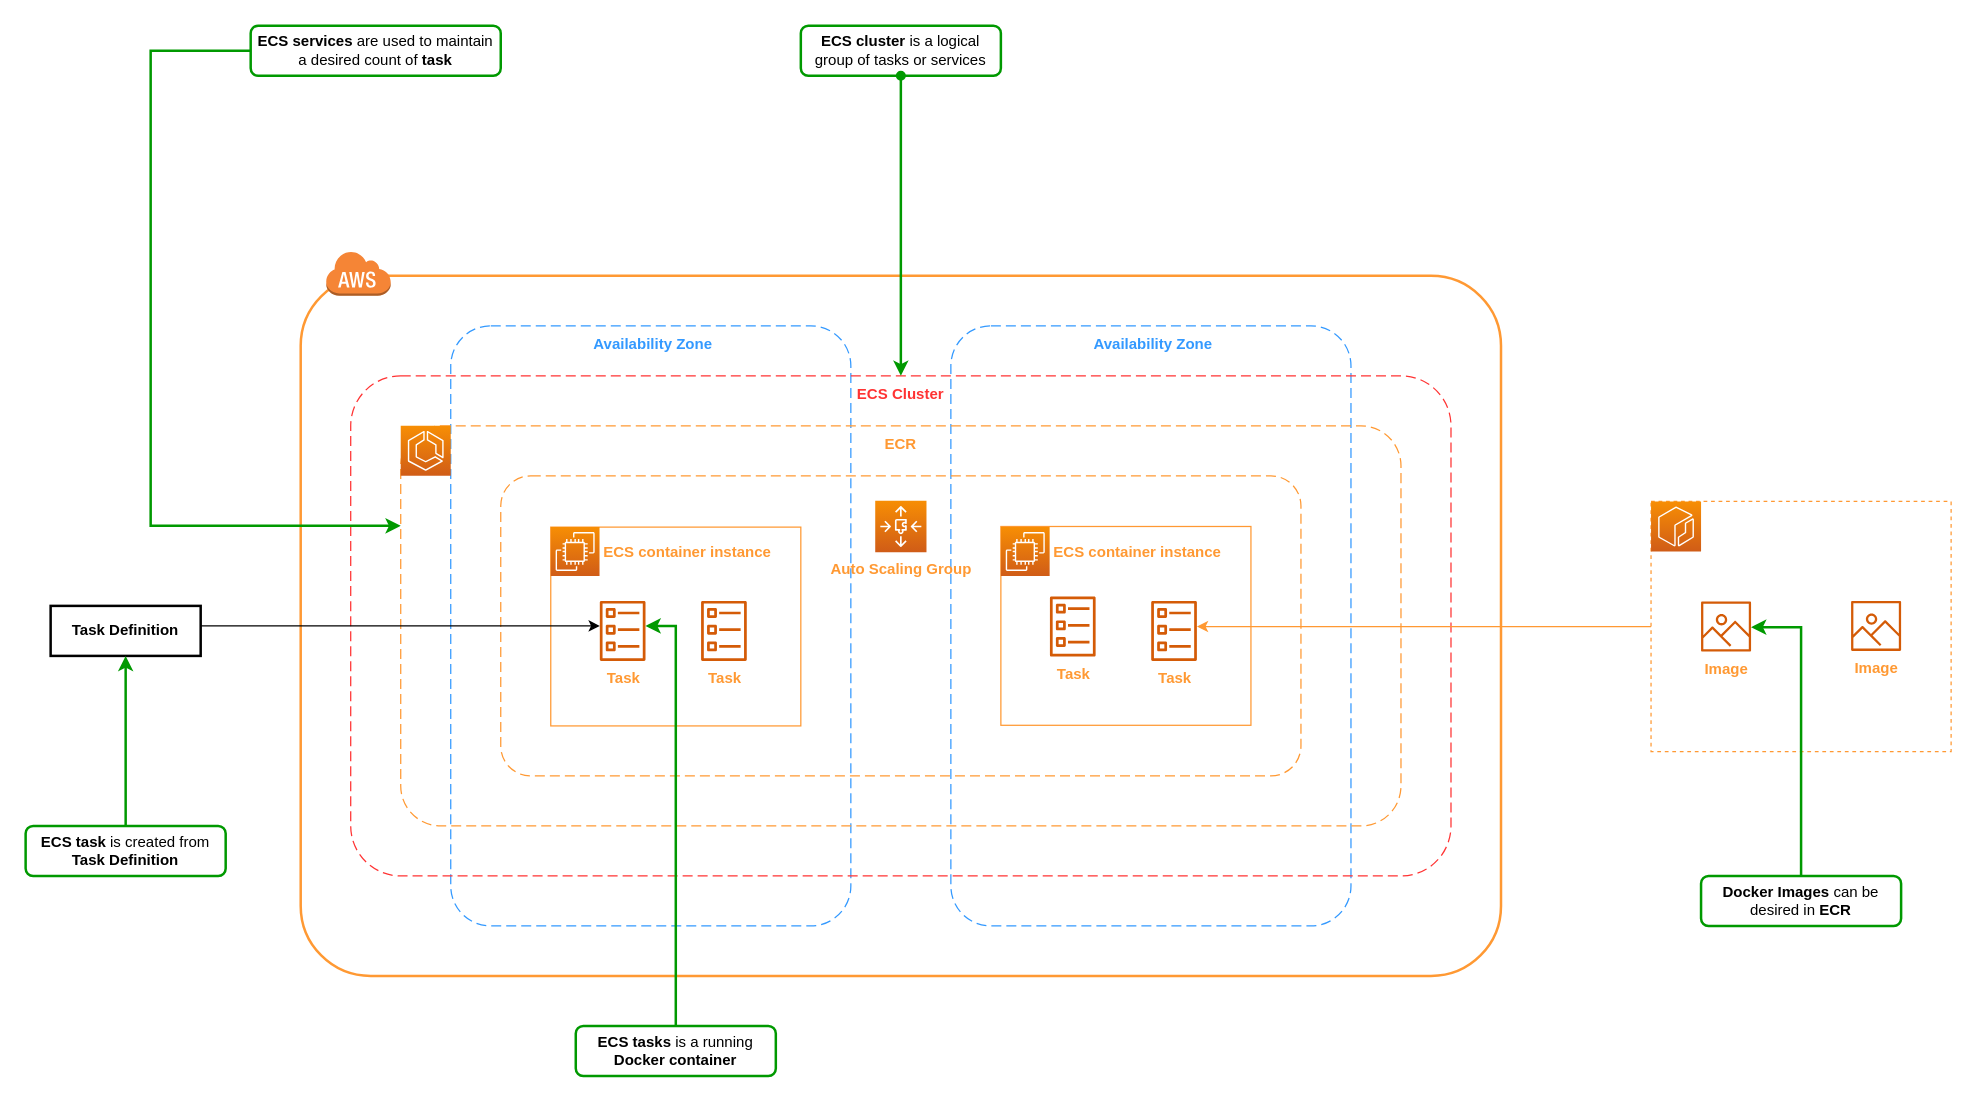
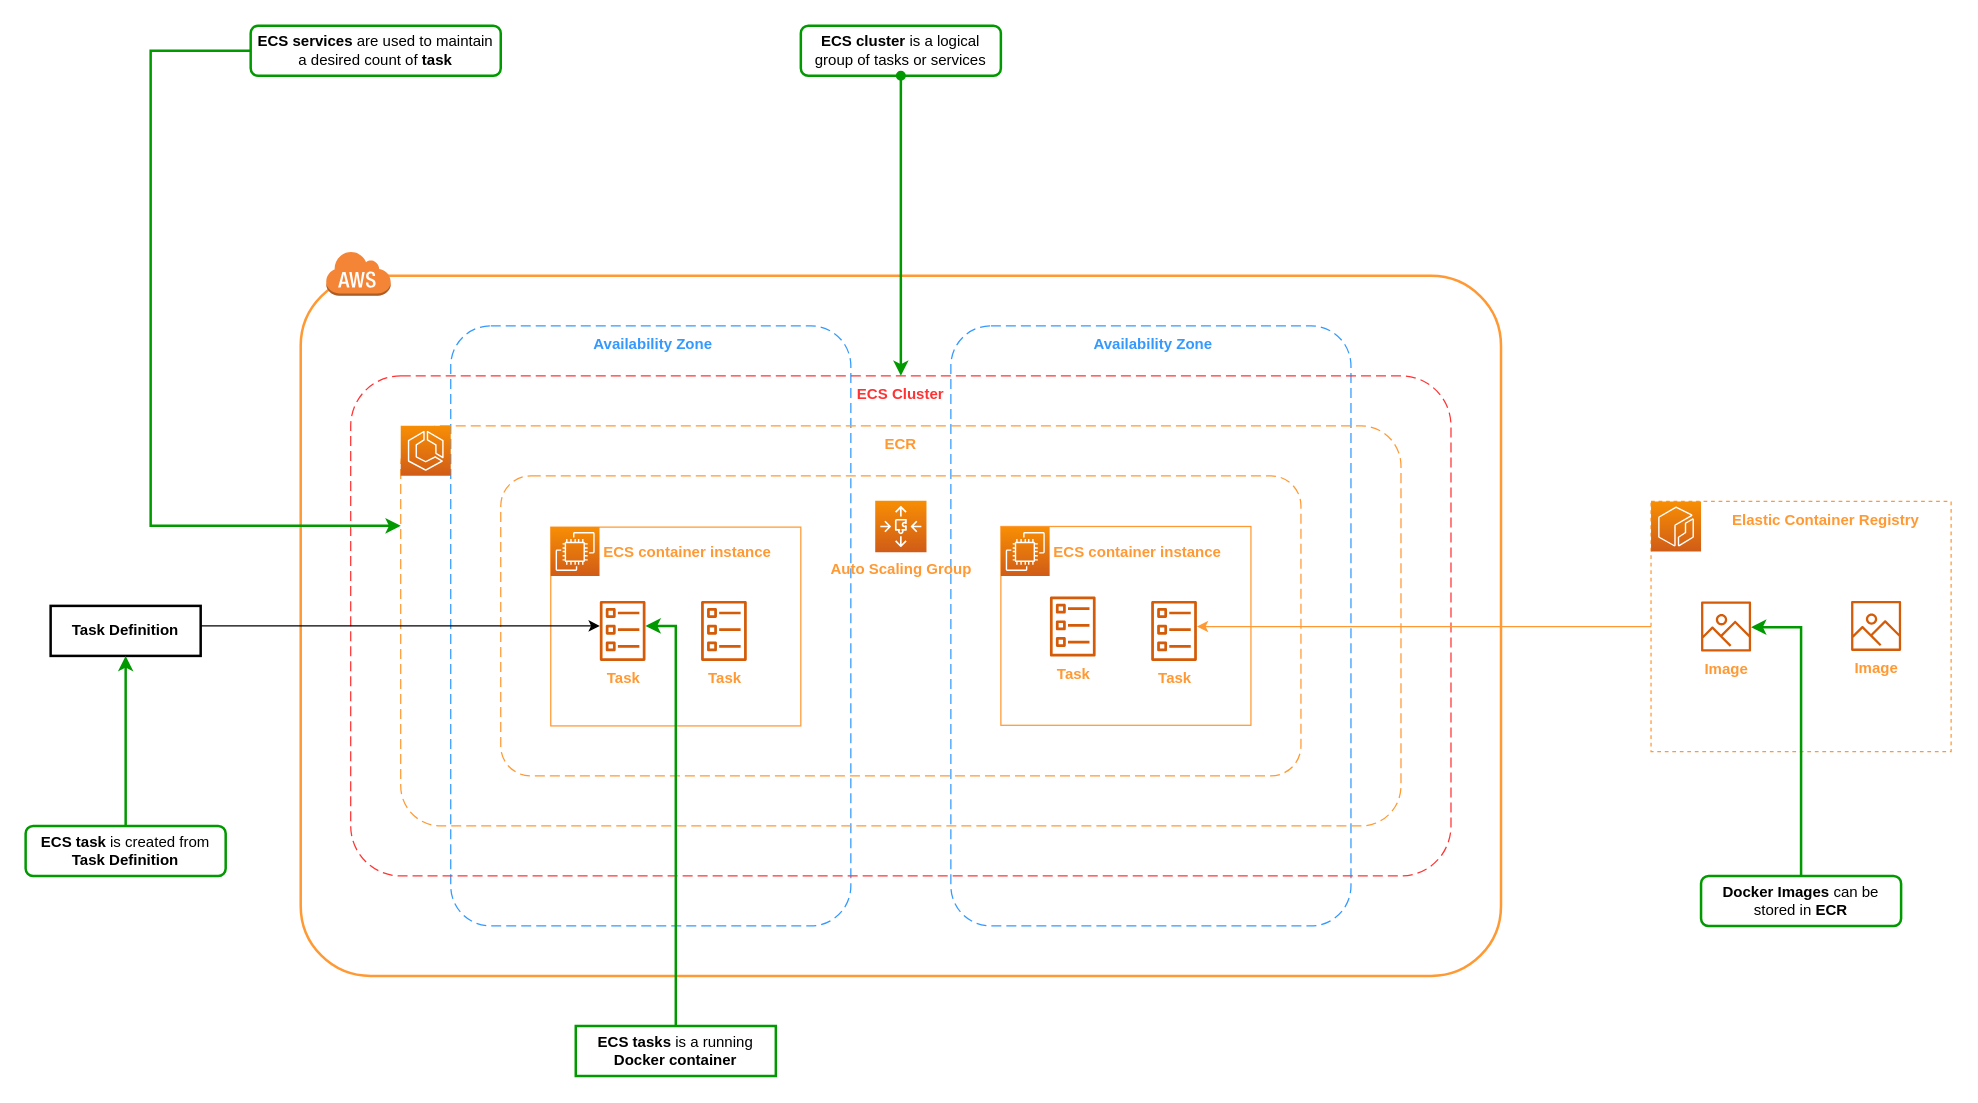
node "Elastic Container Registry": added
node "Docker Images can be desired in ECR": label "Docker Images can be desired in ECR" -> "Docker Images can be stored in ECR"
node "ECS tasks is a running Docker container": shape rounded rectangle -> rectangle
